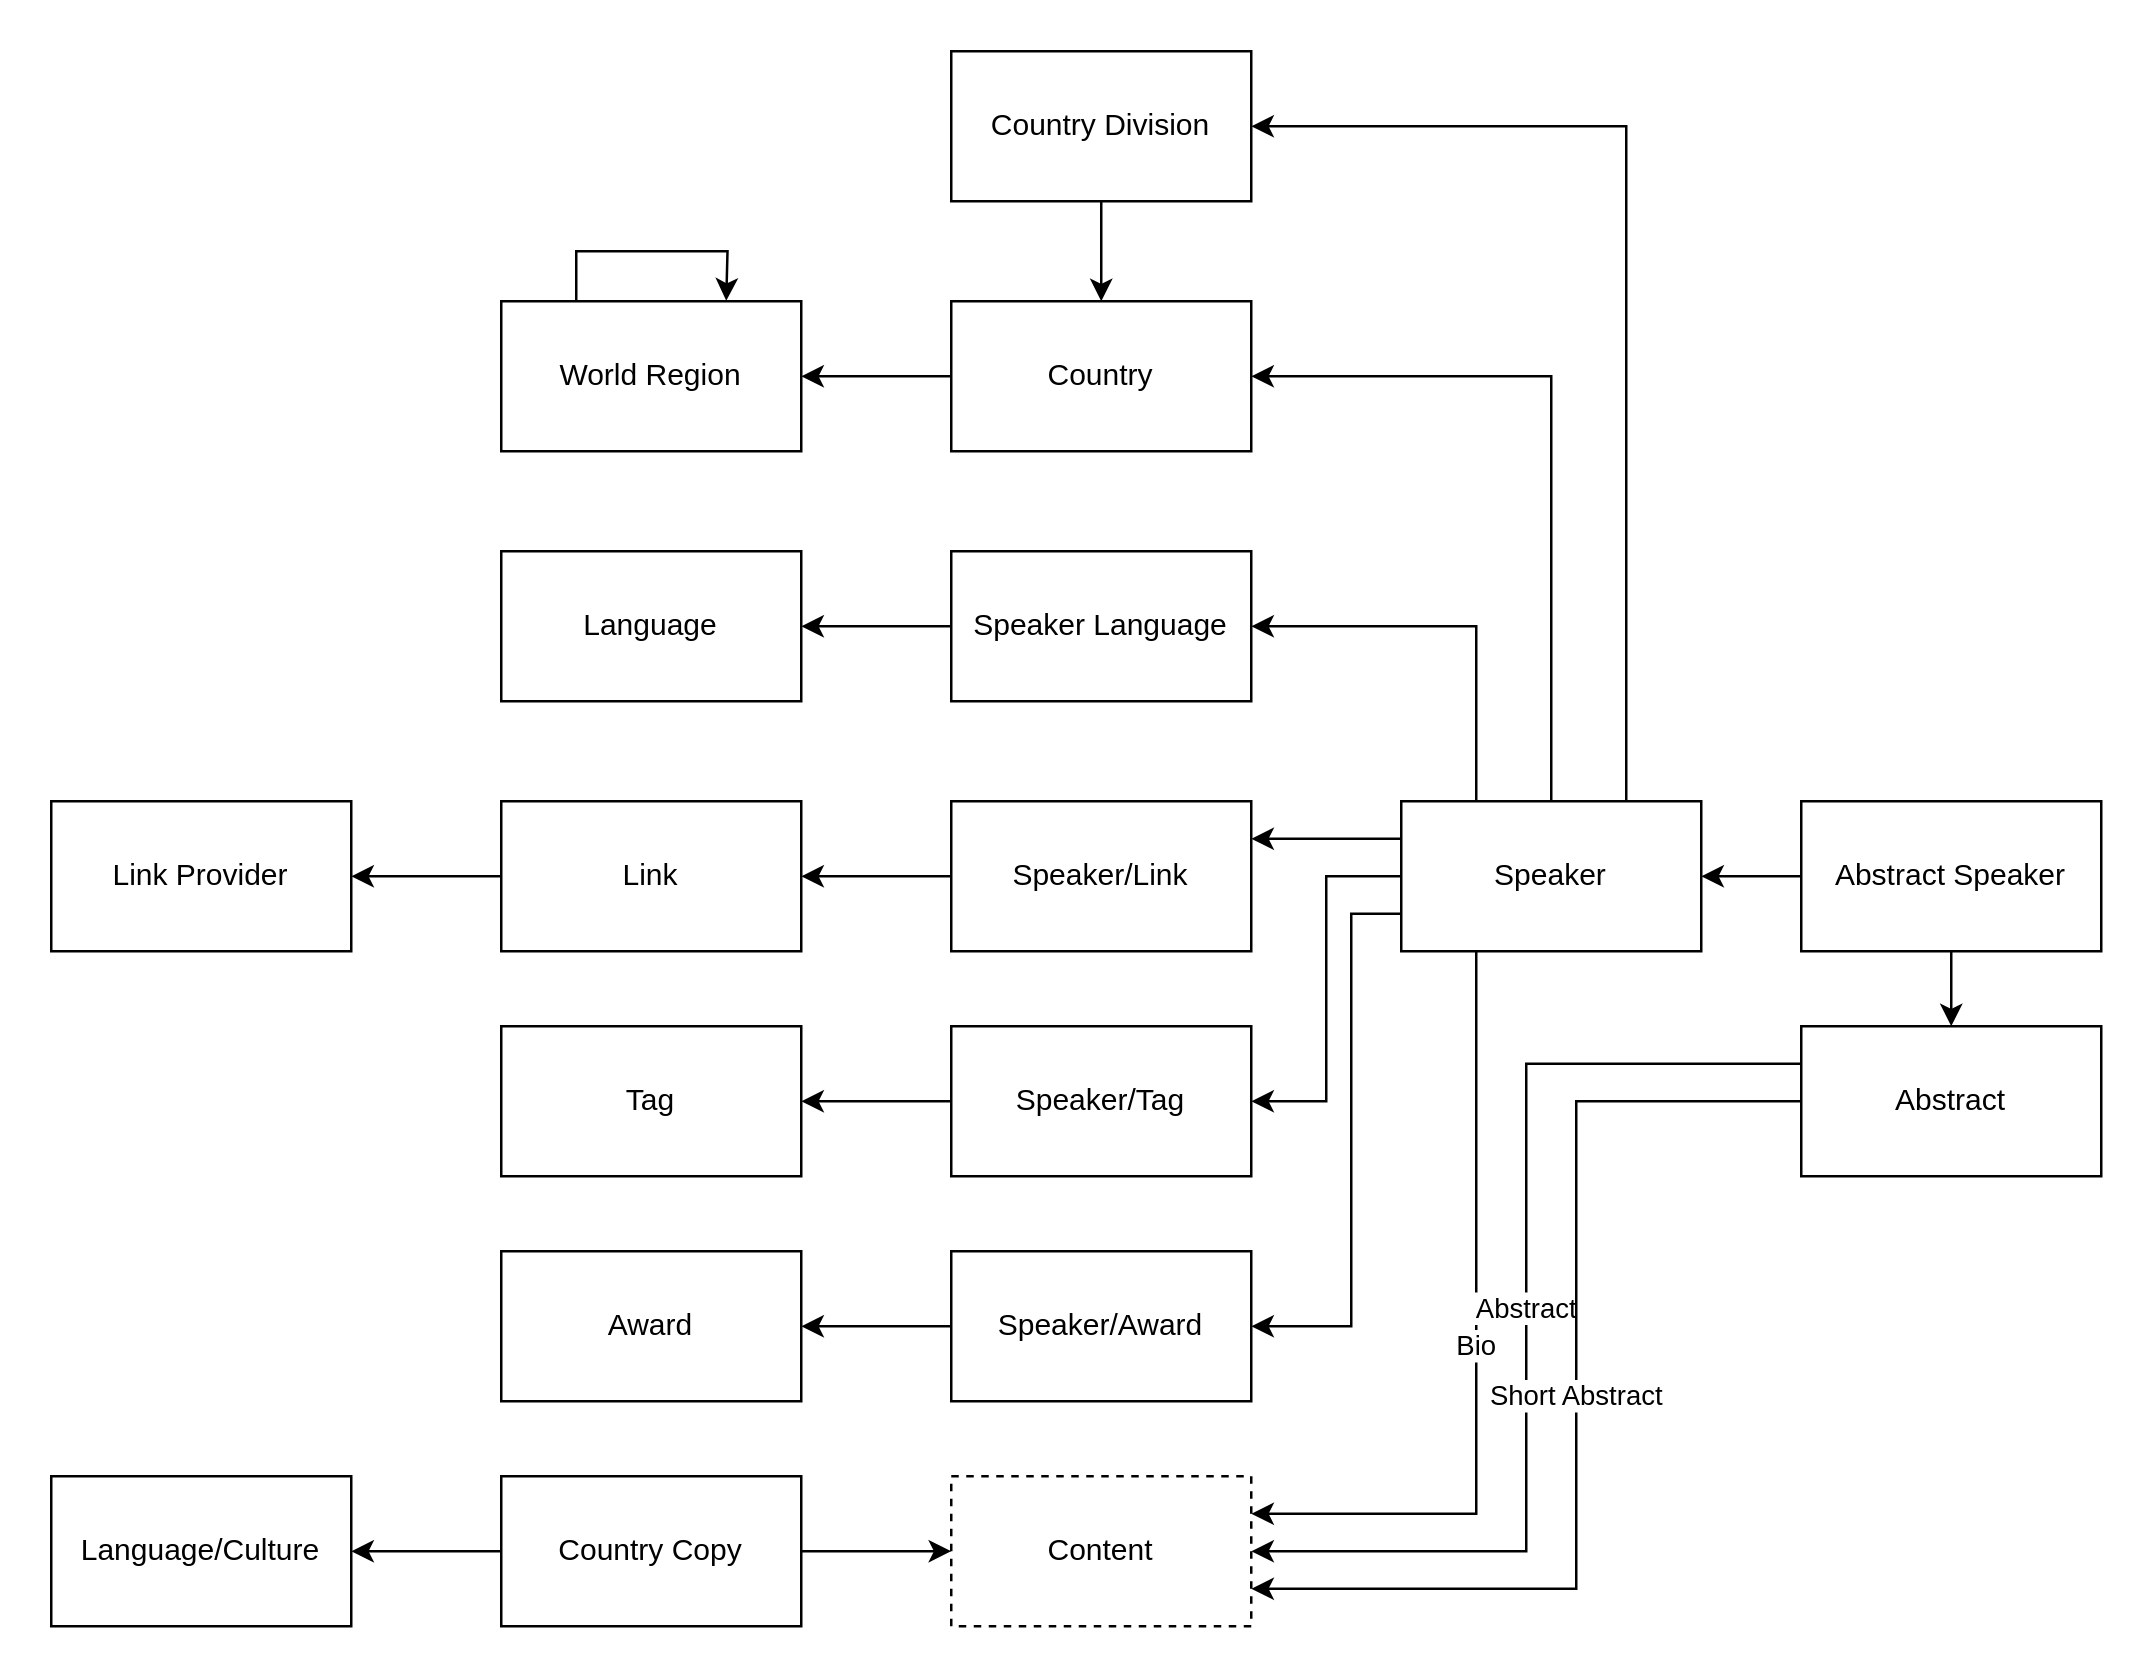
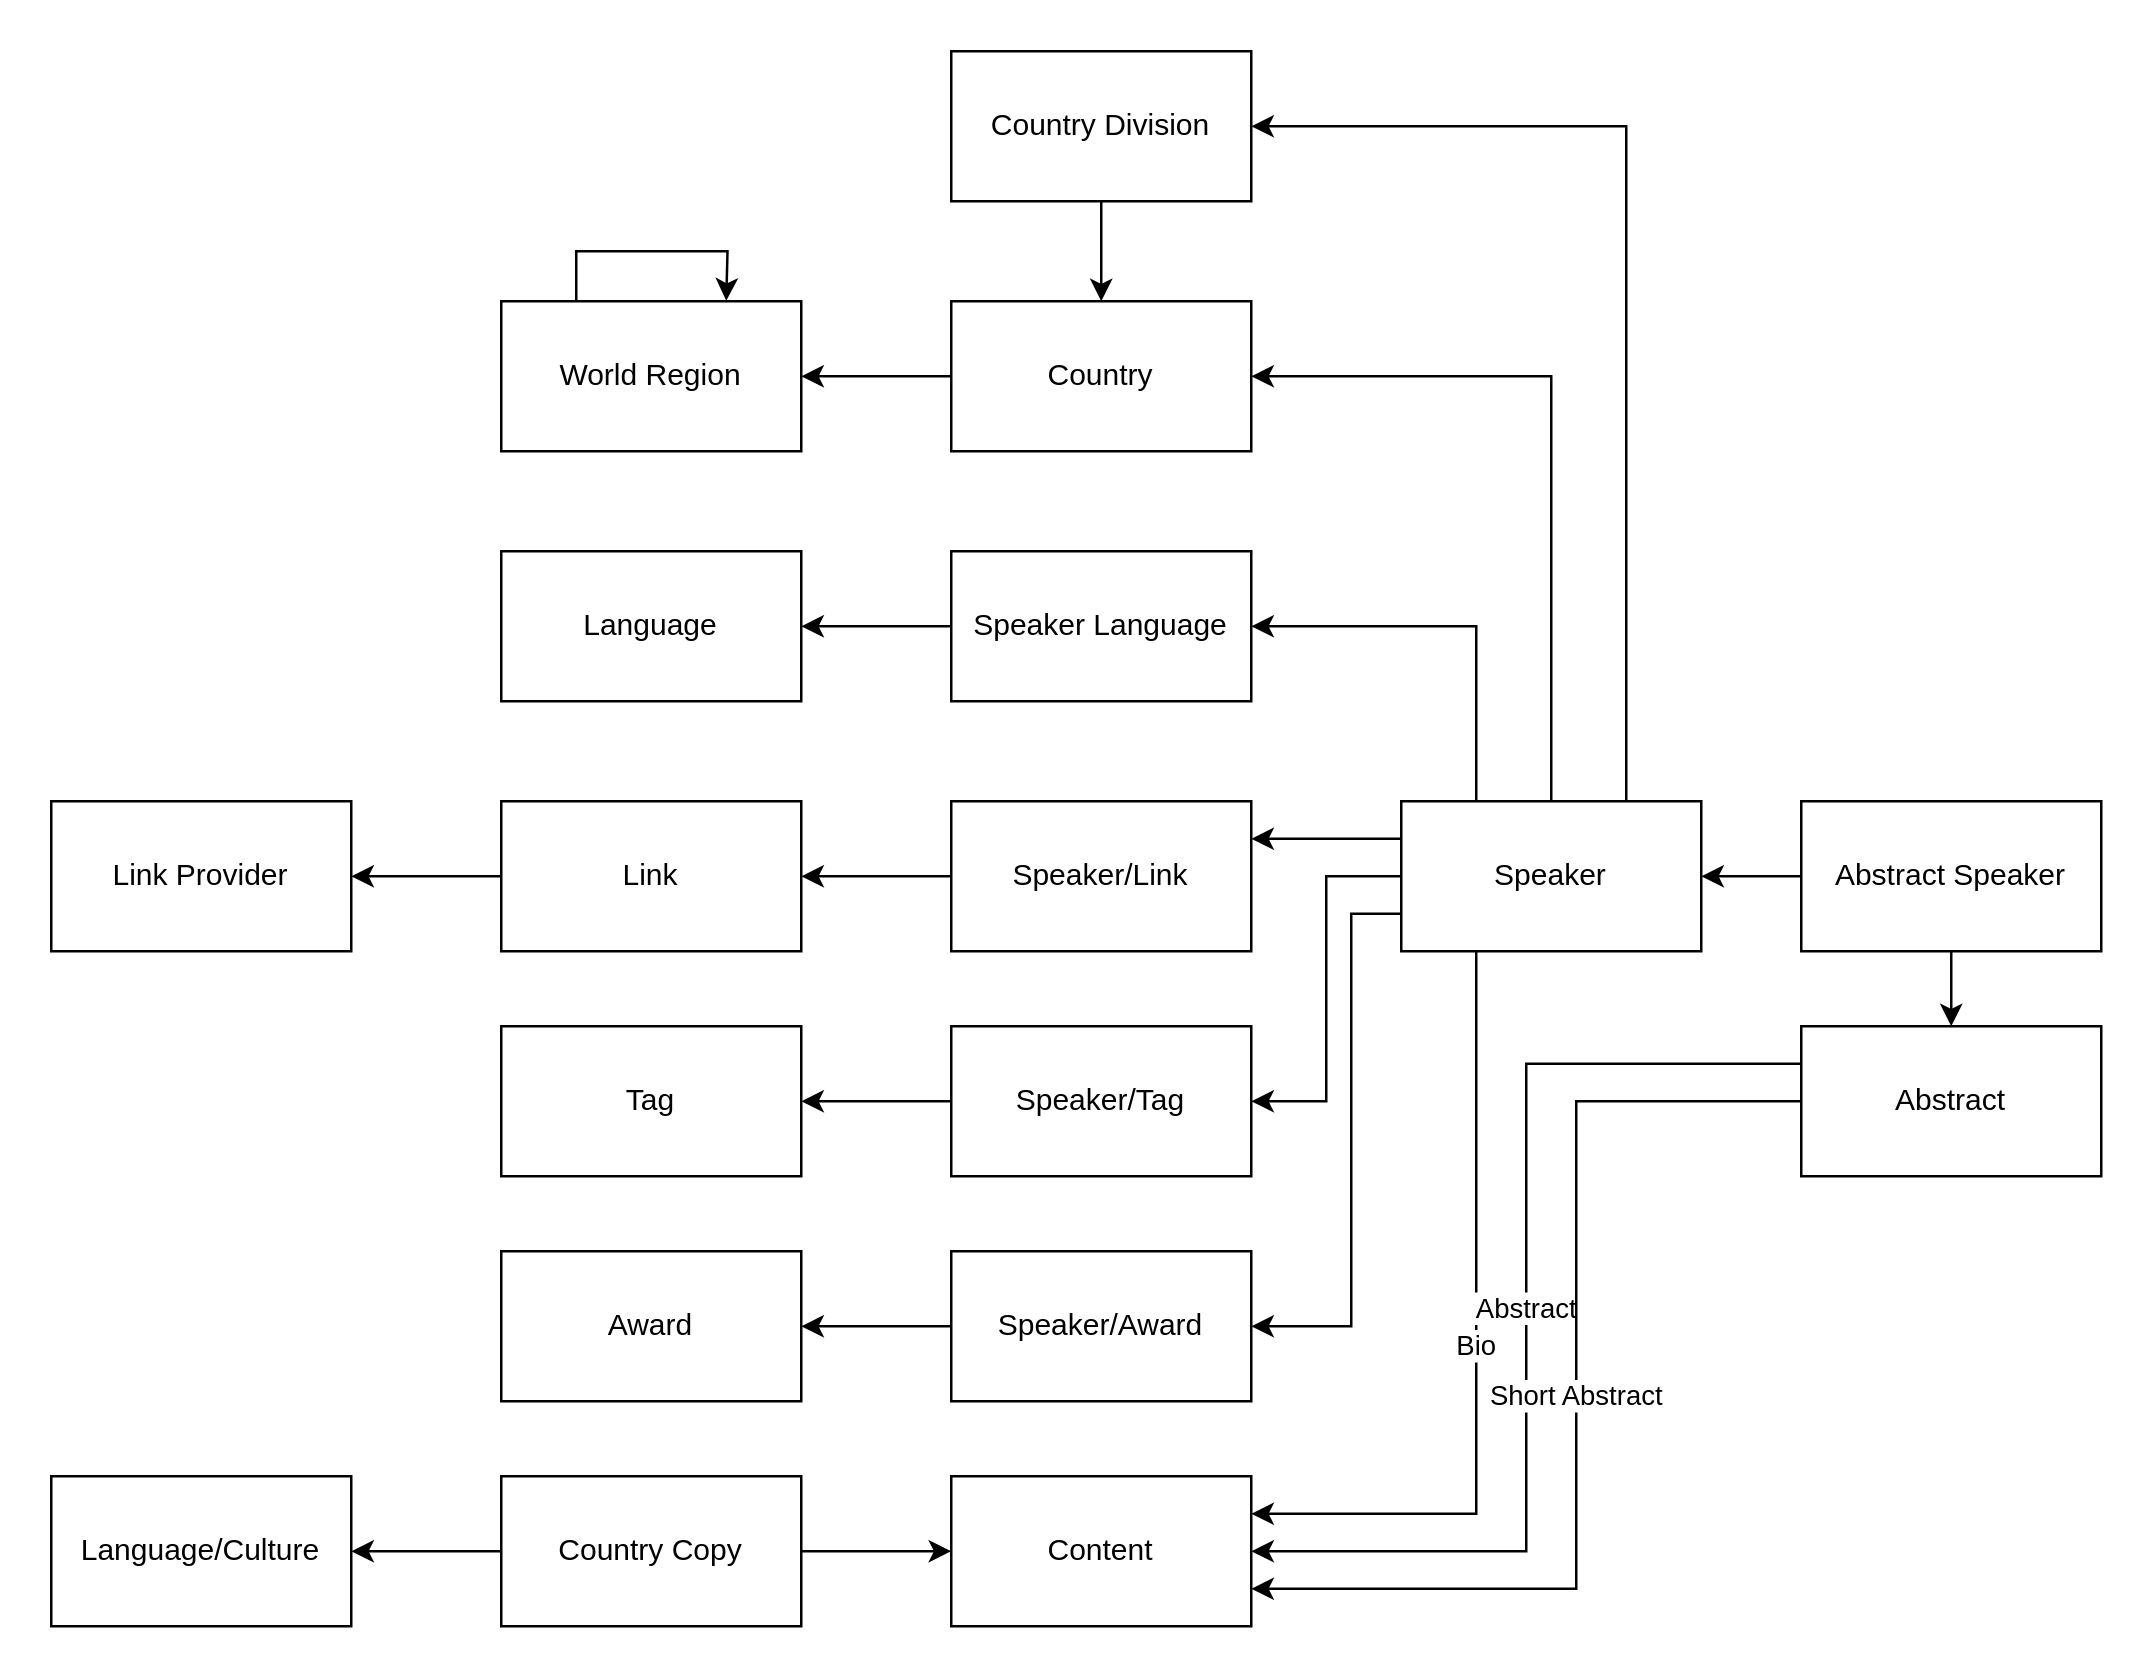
node "Content": style dashed -> solid
